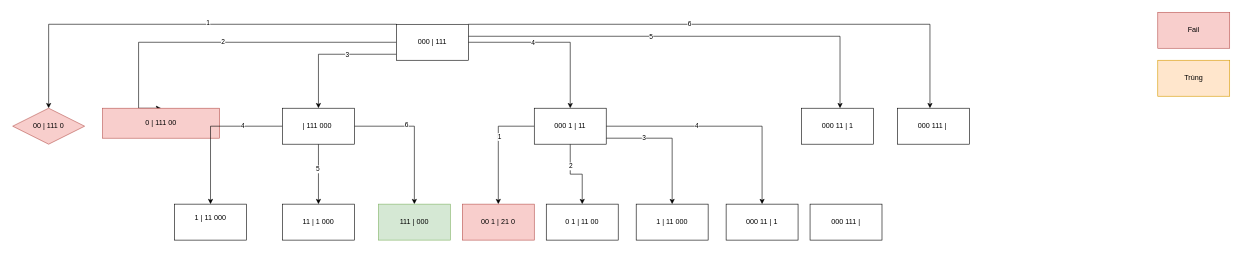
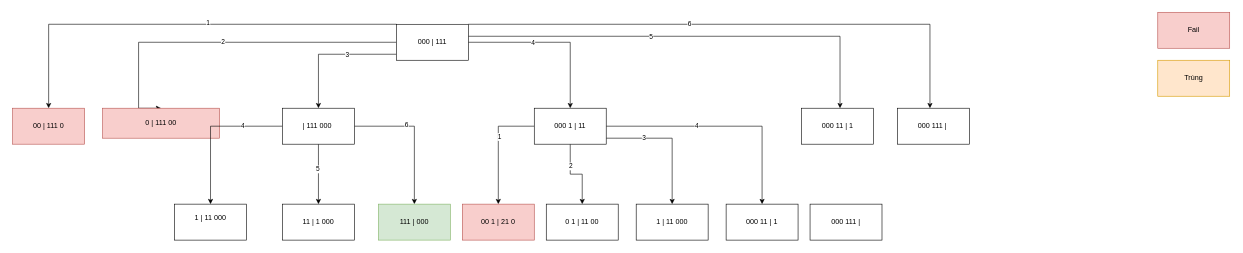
node "00 | 111 0": shape diamond -> rectangle
